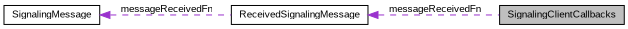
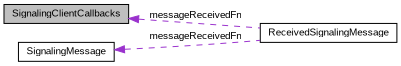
edge "SignalingClientCallbacks" -> "ReceivedSignalingMessage": reversed
